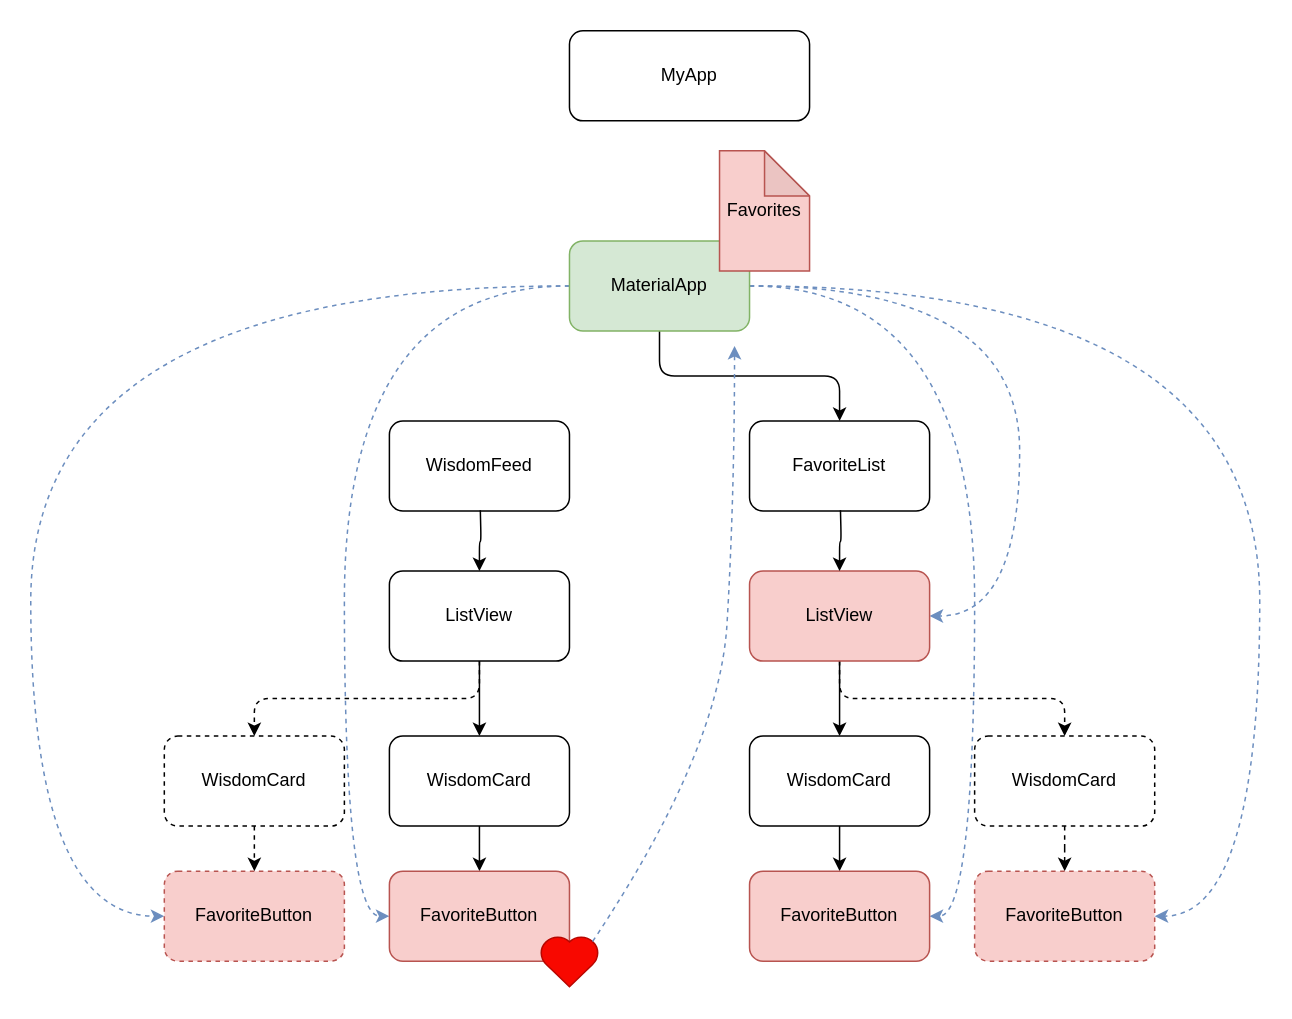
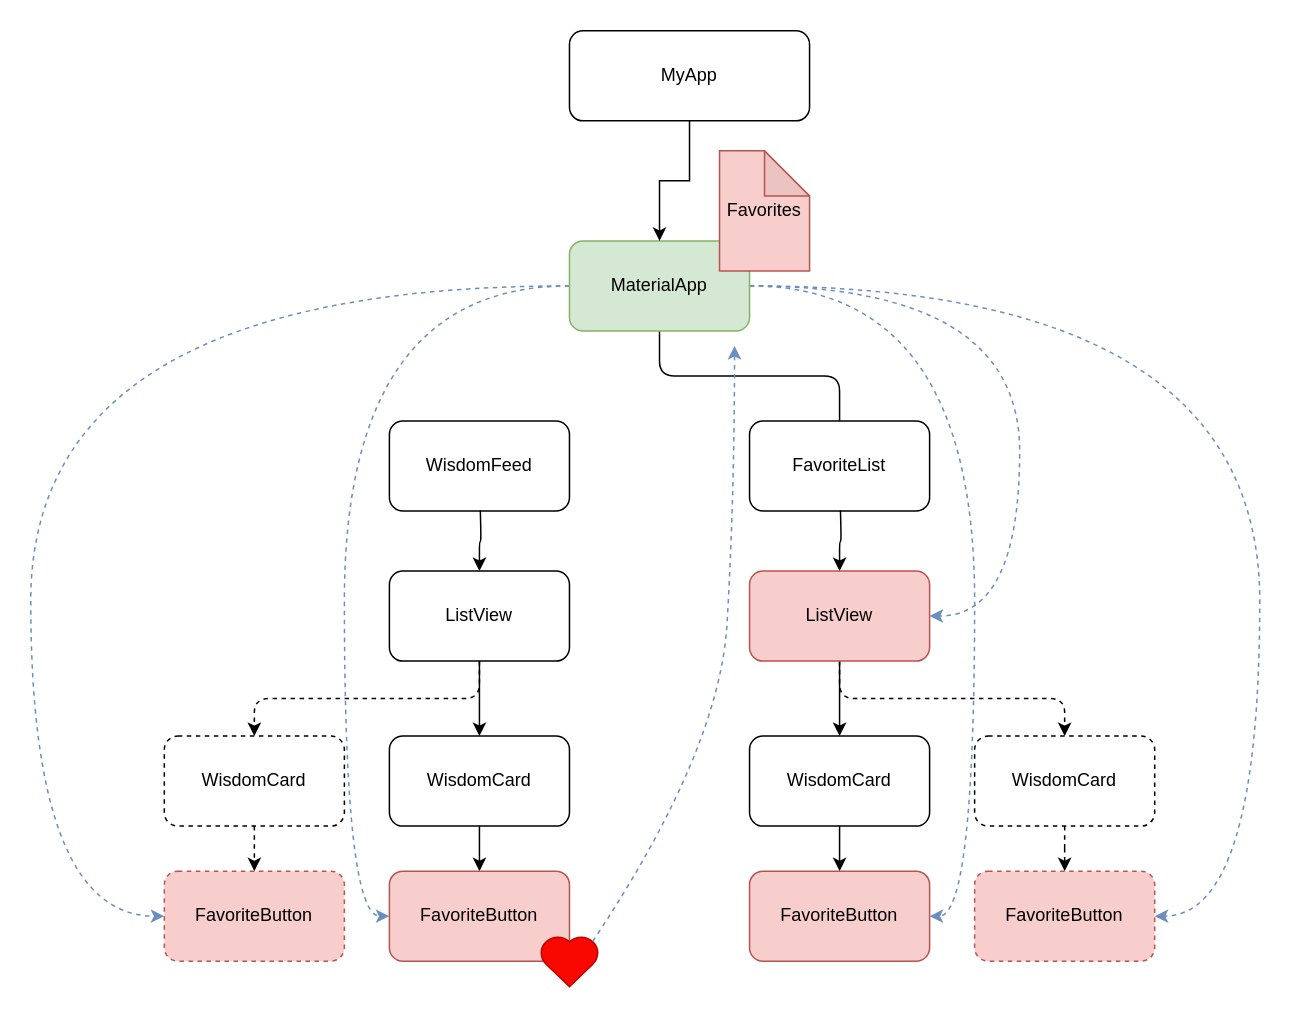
edge "MyApp" -> "MaterialApp": added
edge "MaterialApp" -> "FavoriteList": arrowhead classic -> none
